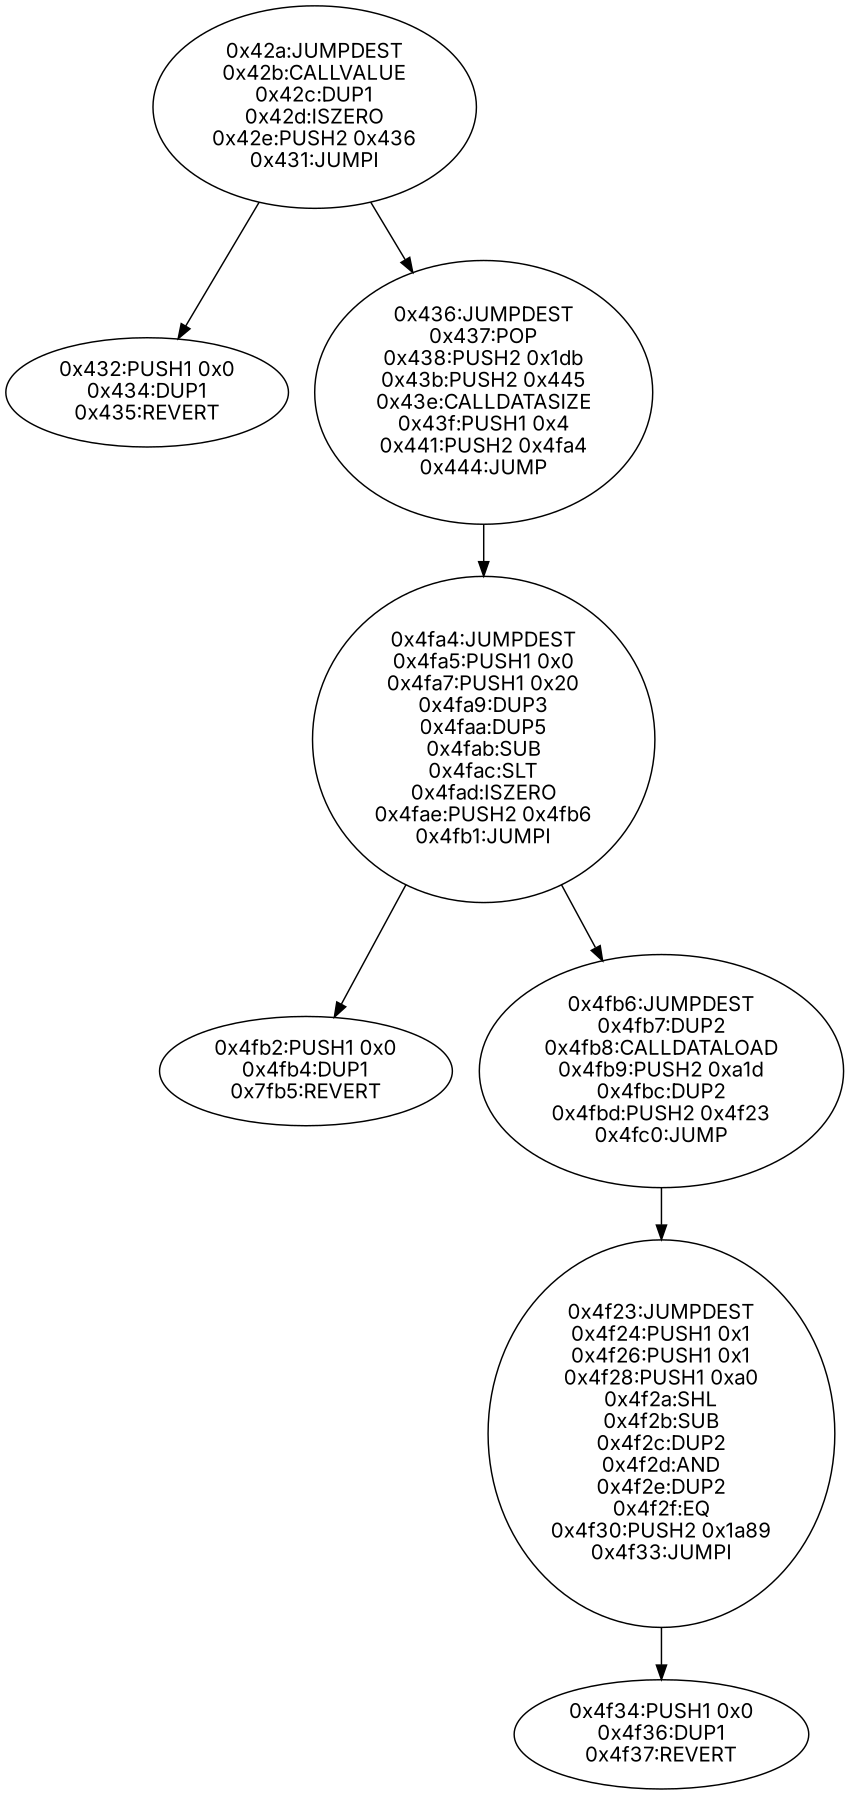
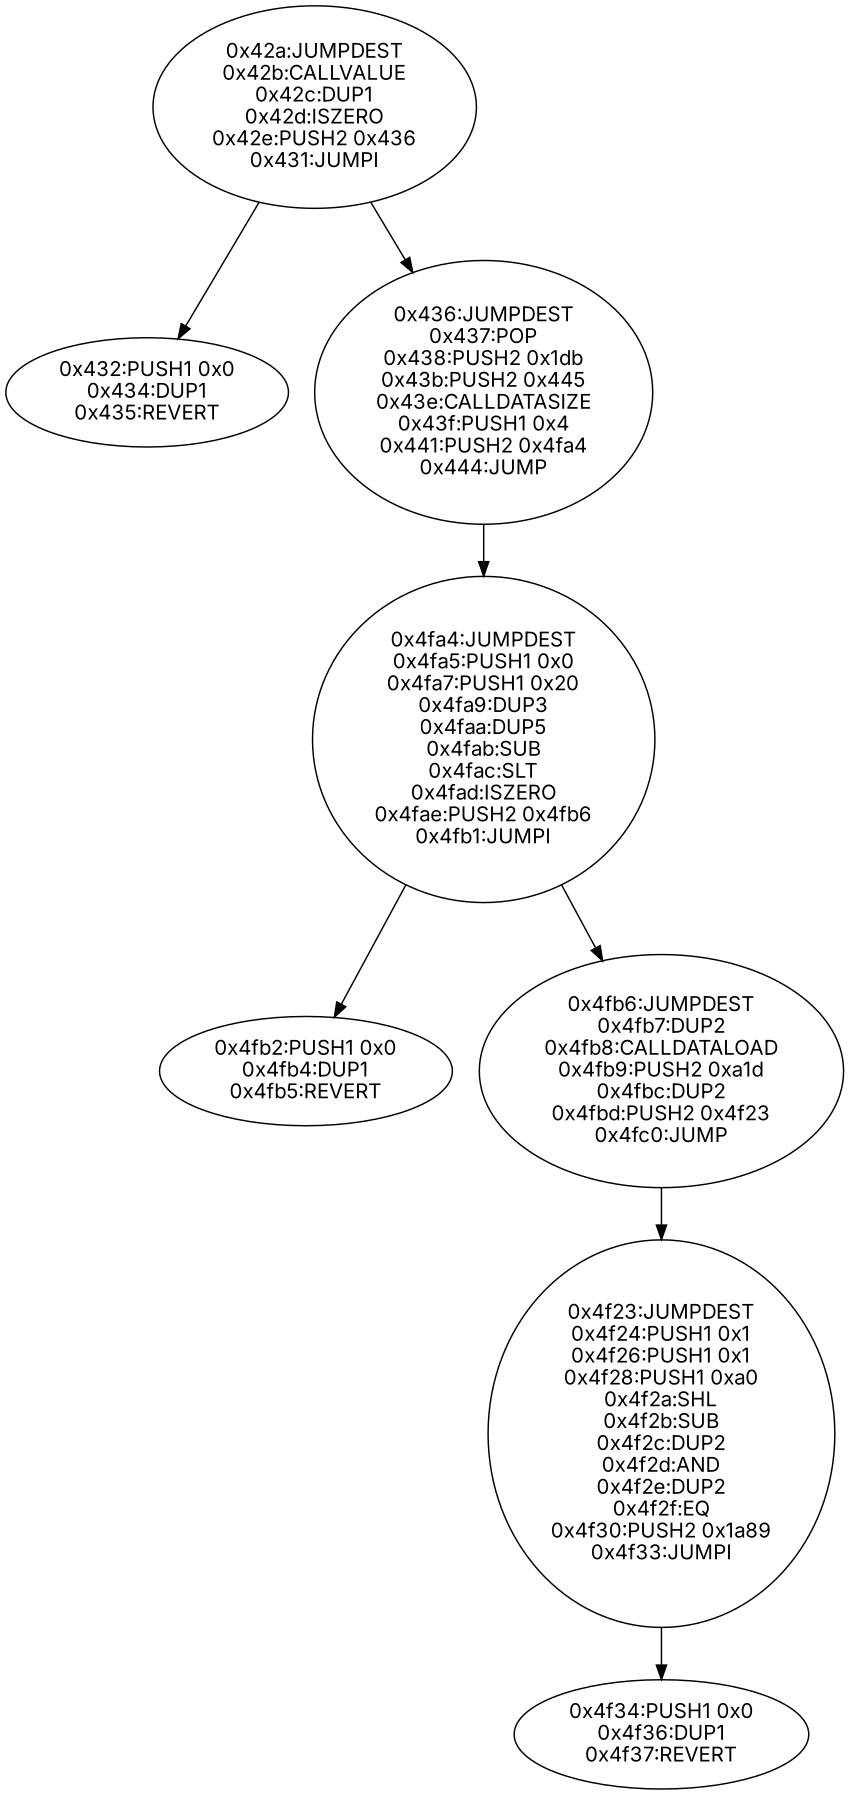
node "0x4fb2:PUSH1 0x0 0x4fb4:DUP1 0x7fb5:REVERT": label "0x4fb2:PUSH1 0x0 0x4fb4:DUP1 0x7fb5:REVERT" -> "0x4fb2:PUSH1 0x0 0x4fb4:DUP1 0x4fb5:REVERT"
